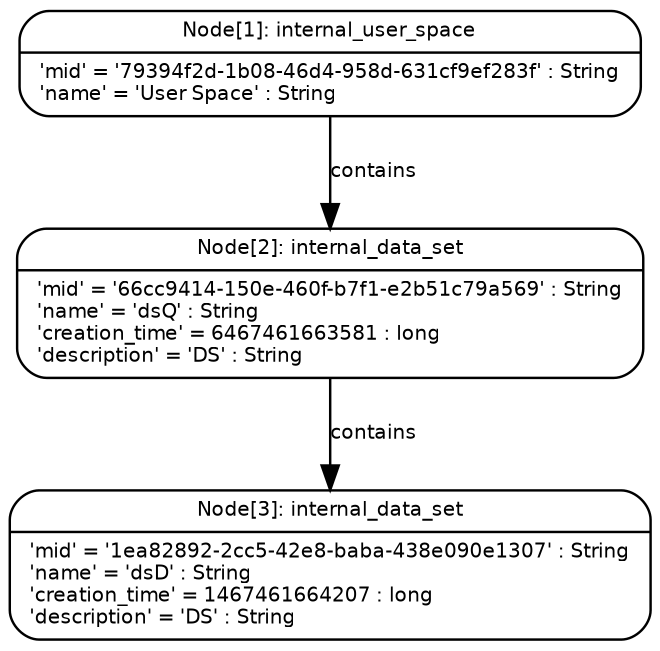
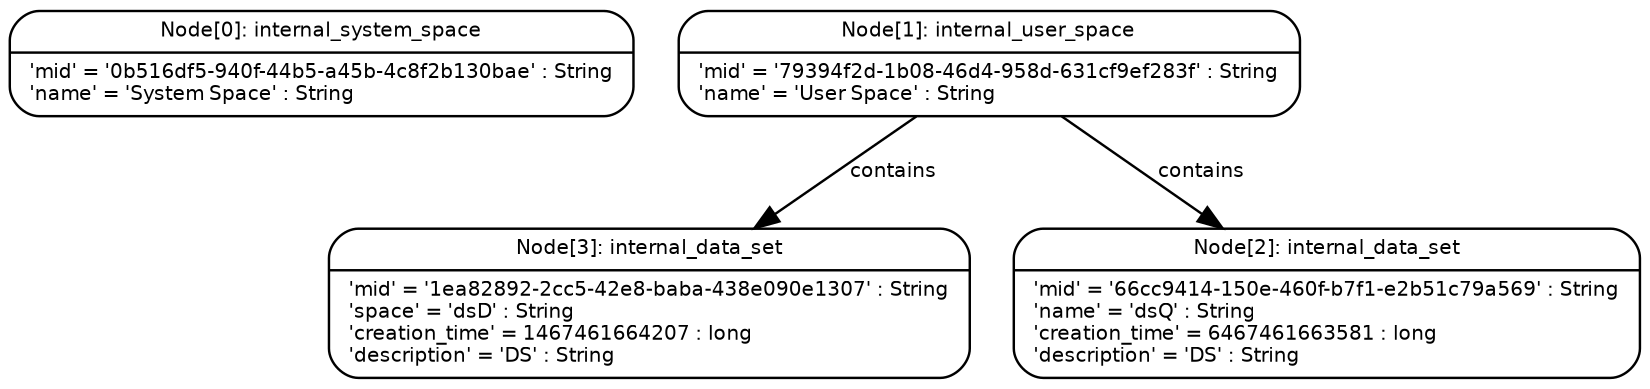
node "Node[0]: internal_system_space": added
edge "Node[2]: internal_data_set" -> "Node[3]: internal_data_set": now "Node[1]: internal_user_space" -> "Node[3]: internal_data_set"
node "Node[3]: internal_data_set": text "'name' = 'dsD' : String" -> "'space' = 'dsD' : String"
